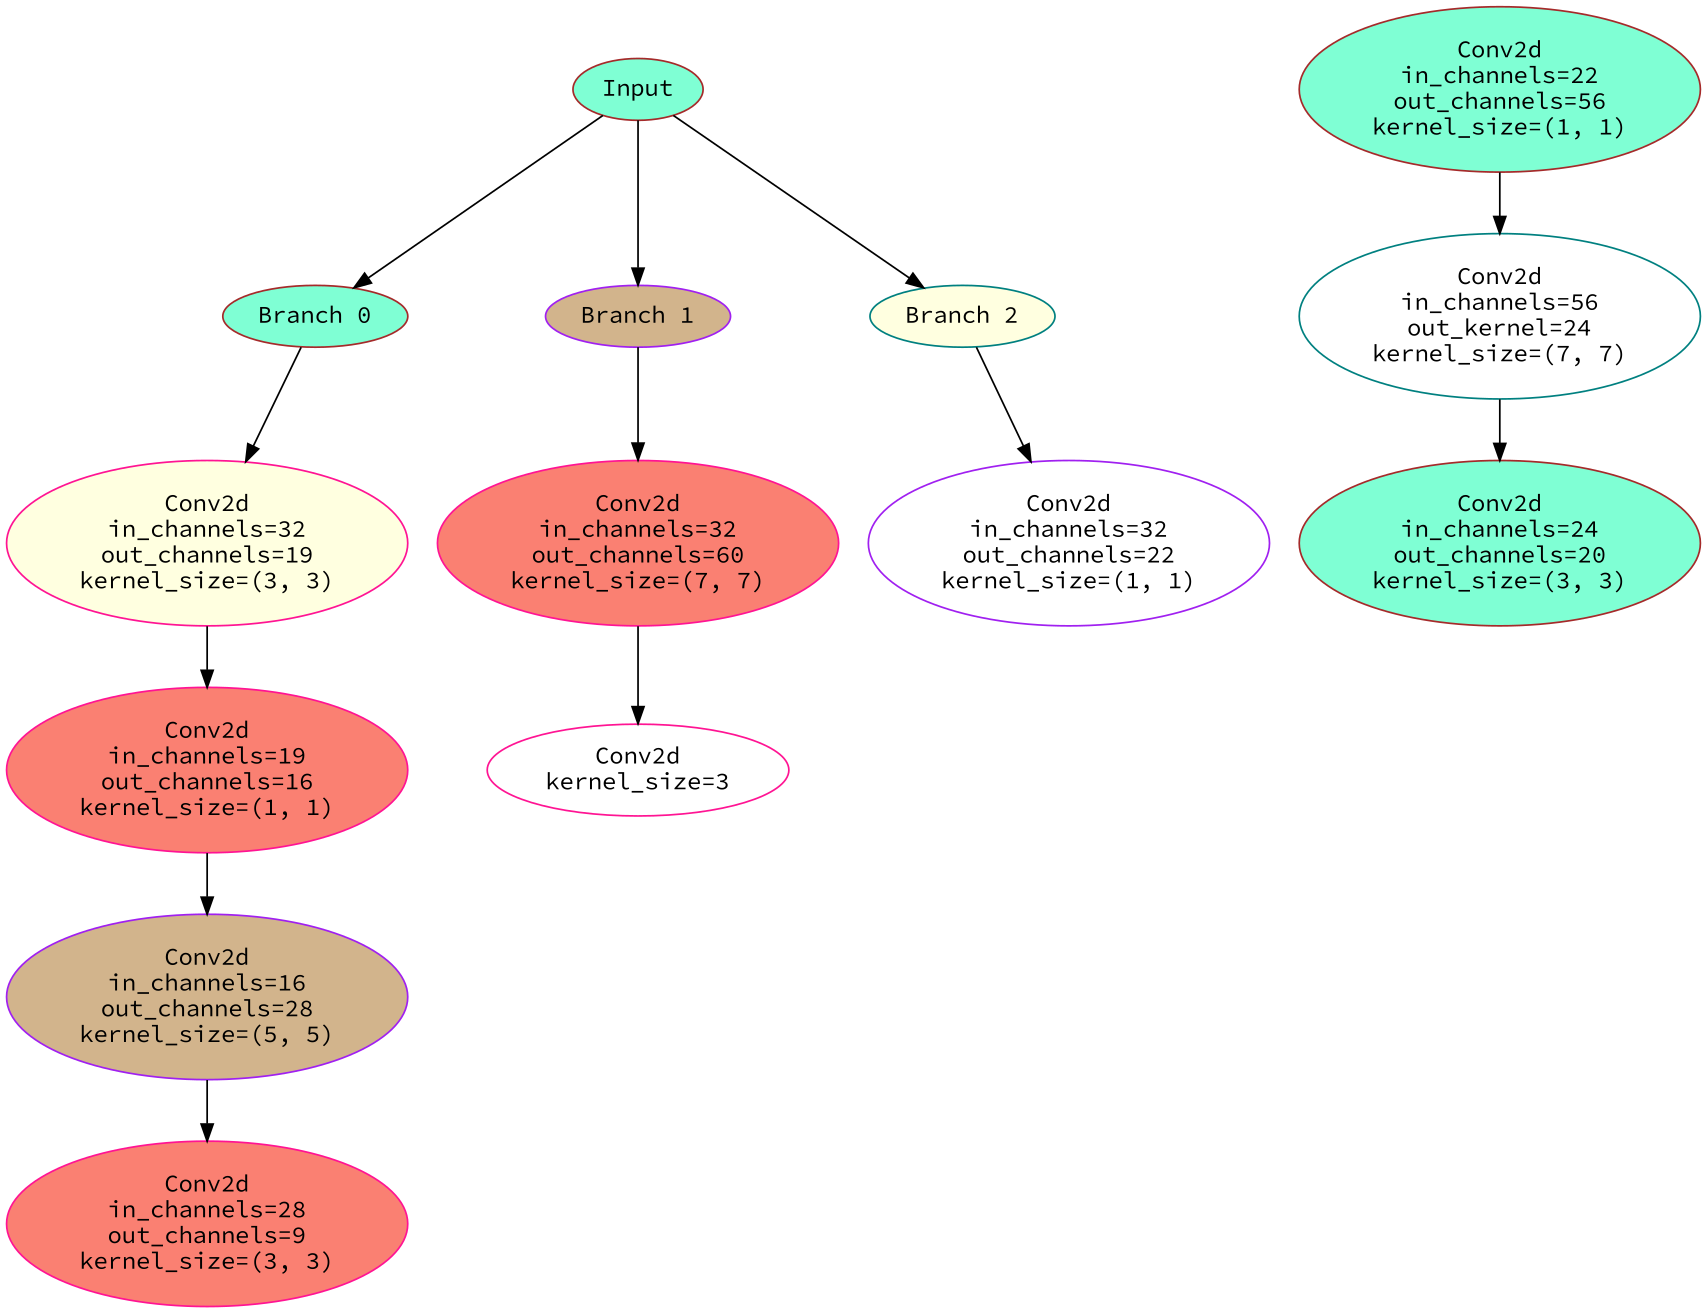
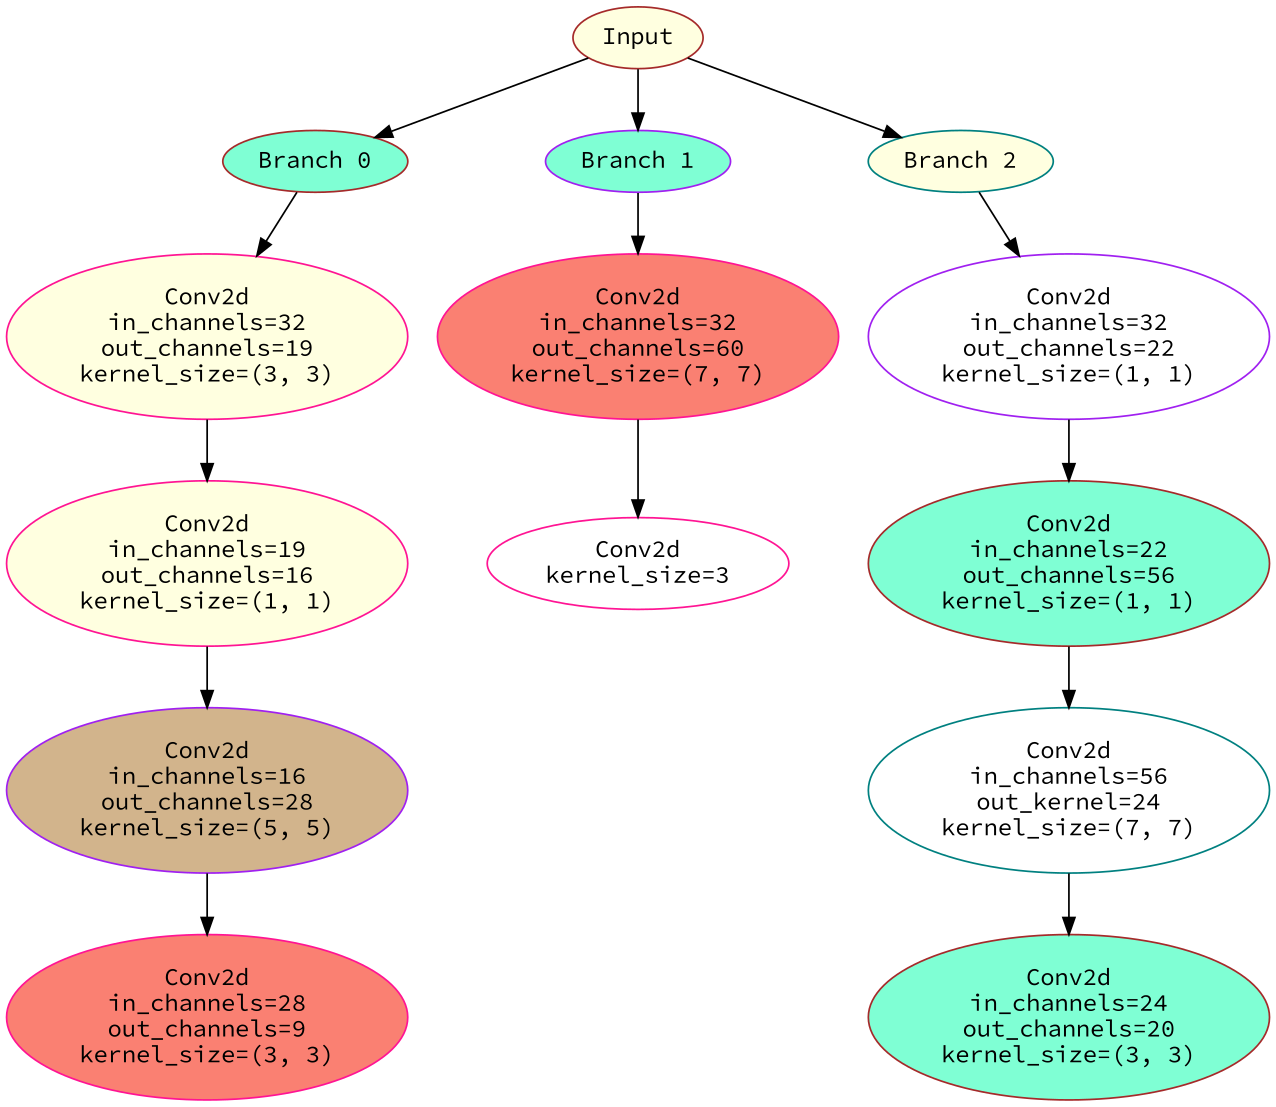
node "Input": fillcolor aquamarine -> lightyellow
node "Branch 1": fillcolor tan -> aquamarine
edge "Conv2d in_channels=32 out_channels=22 kernel_size=(1, 1)" -> "Conv2d in_channels=22 out_channels=56 kernel_size=(1, 1)": added
node "Conv2d in_channels=19 out_channels=16 kernel_size=(1, 1)": fillcolor salmon -> lightyellow
